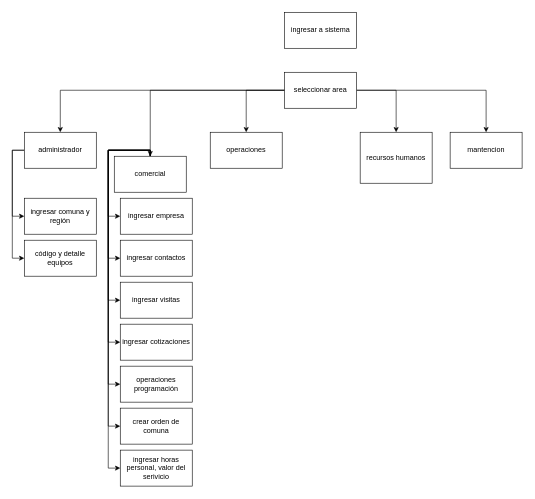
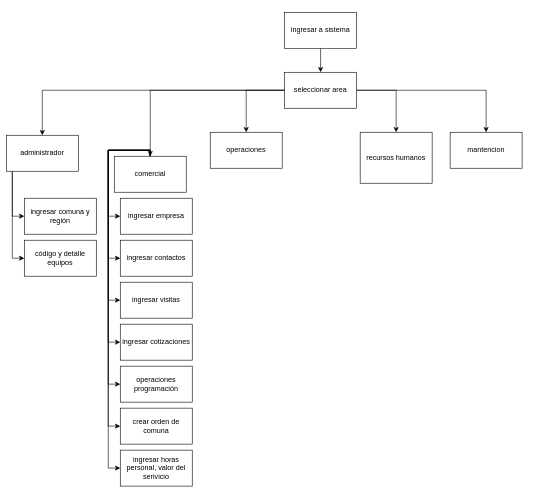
edge "ingresar a sistema" -> "seleccionar area": added
node "administrador": moved (60, 150) -> (42, 153)
